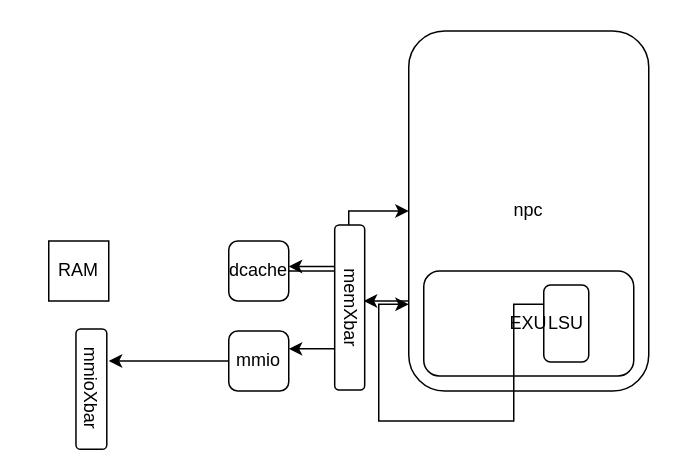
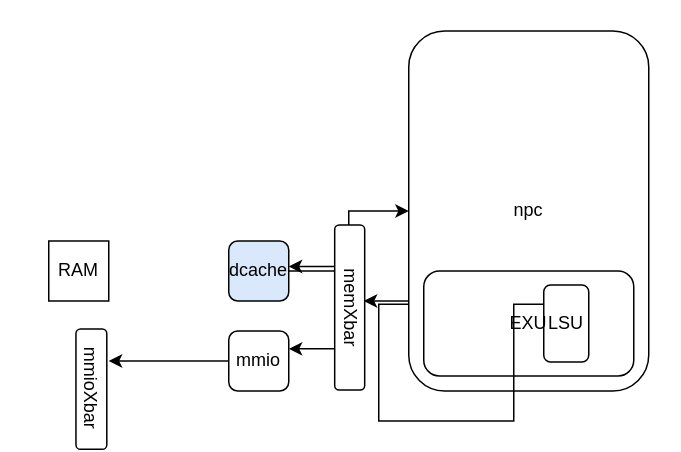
node "dcache": fillcolor #ffffff -> #dae8fc
edge "LSU" -> "npc": arrowhead classic -> none
